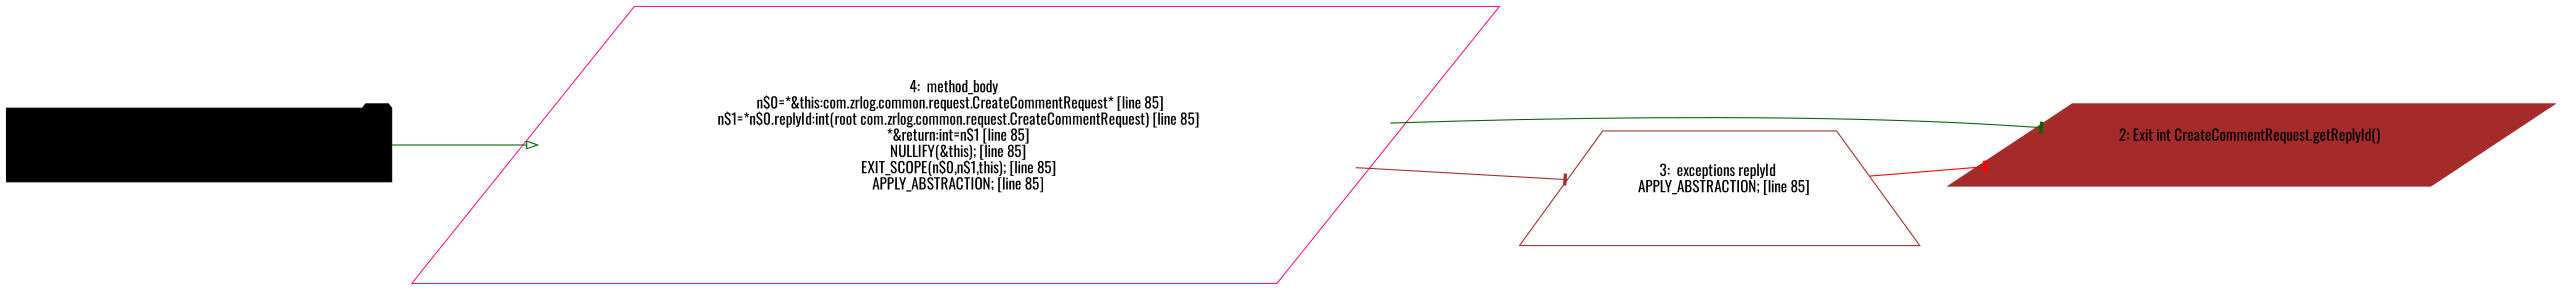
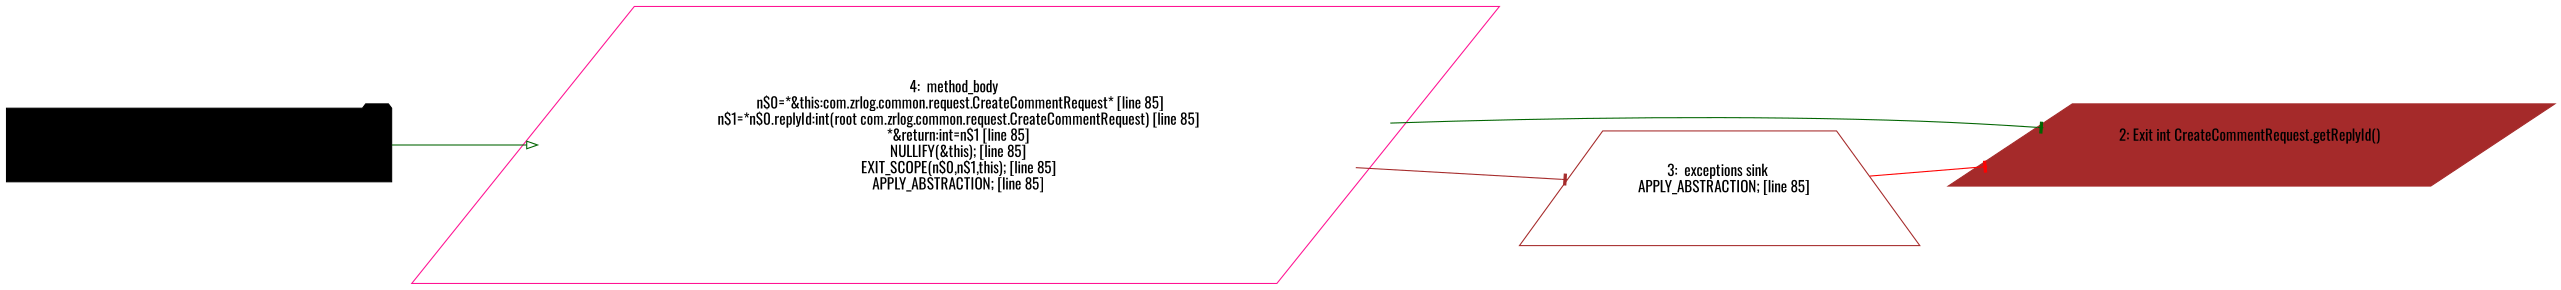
node "3:  exceptions replyId APPLY_ABSTRACTION; [line 85]": label "3:  exceptions replyId APPLY_ABSTRACTION; [line 85]" -> "3:  exceptions sink APPLY_ABSTRACTION; [line 85]"
